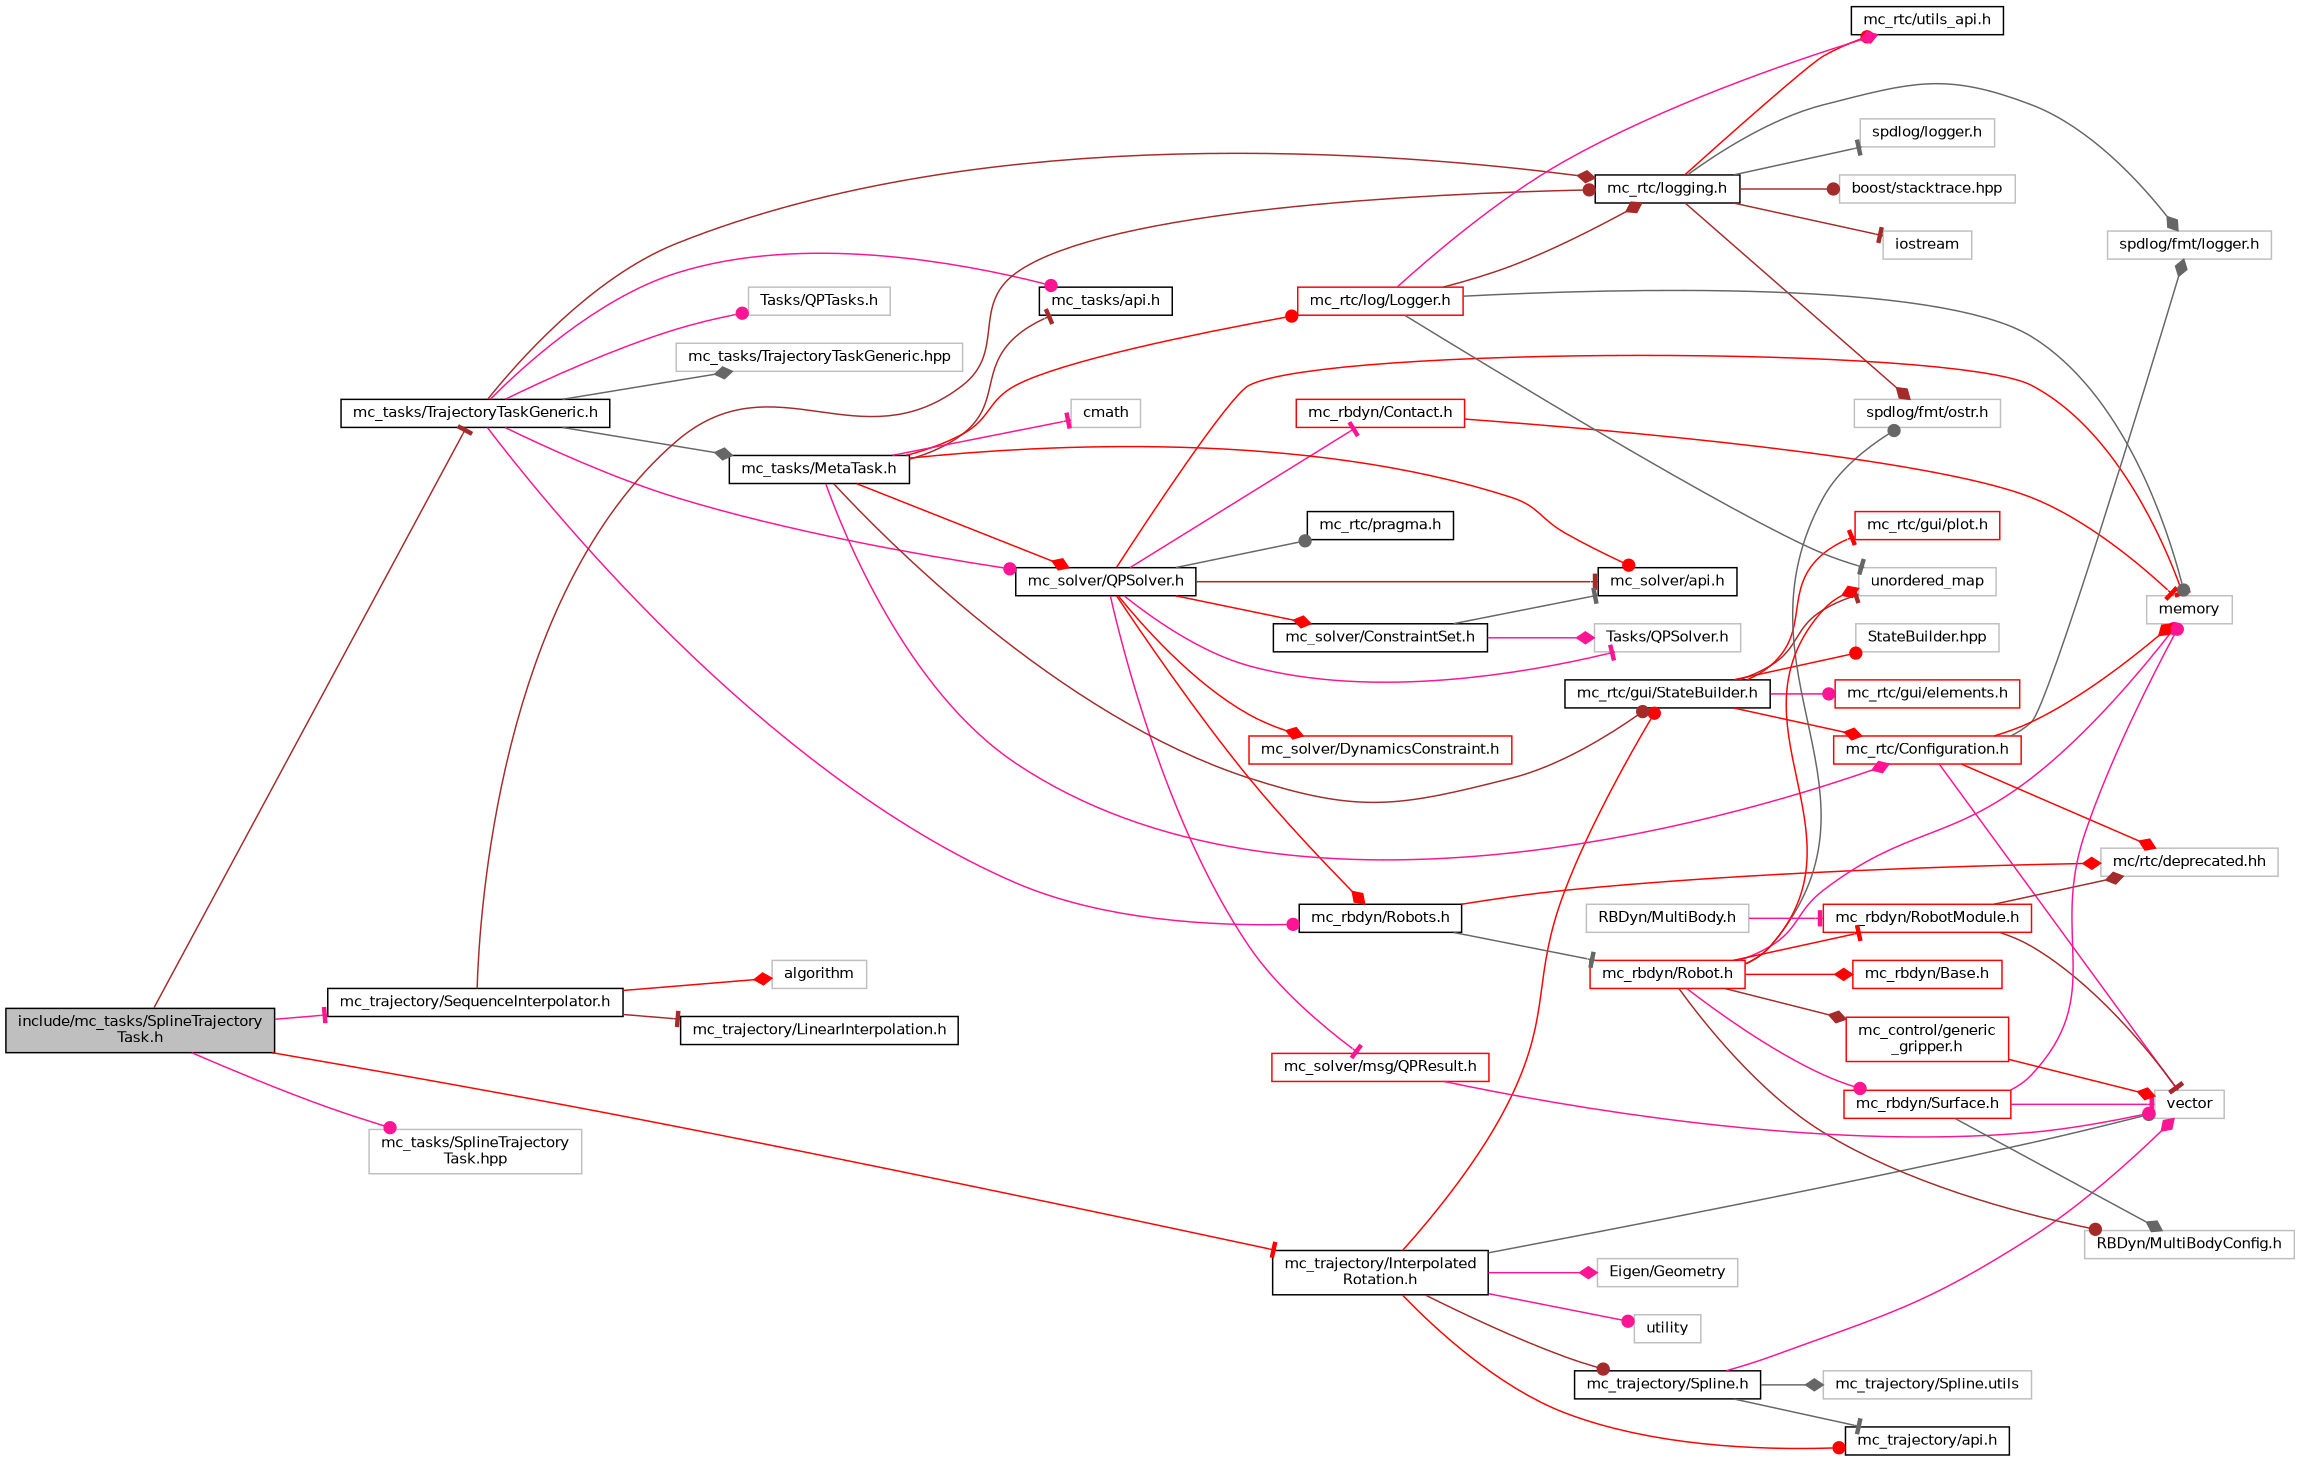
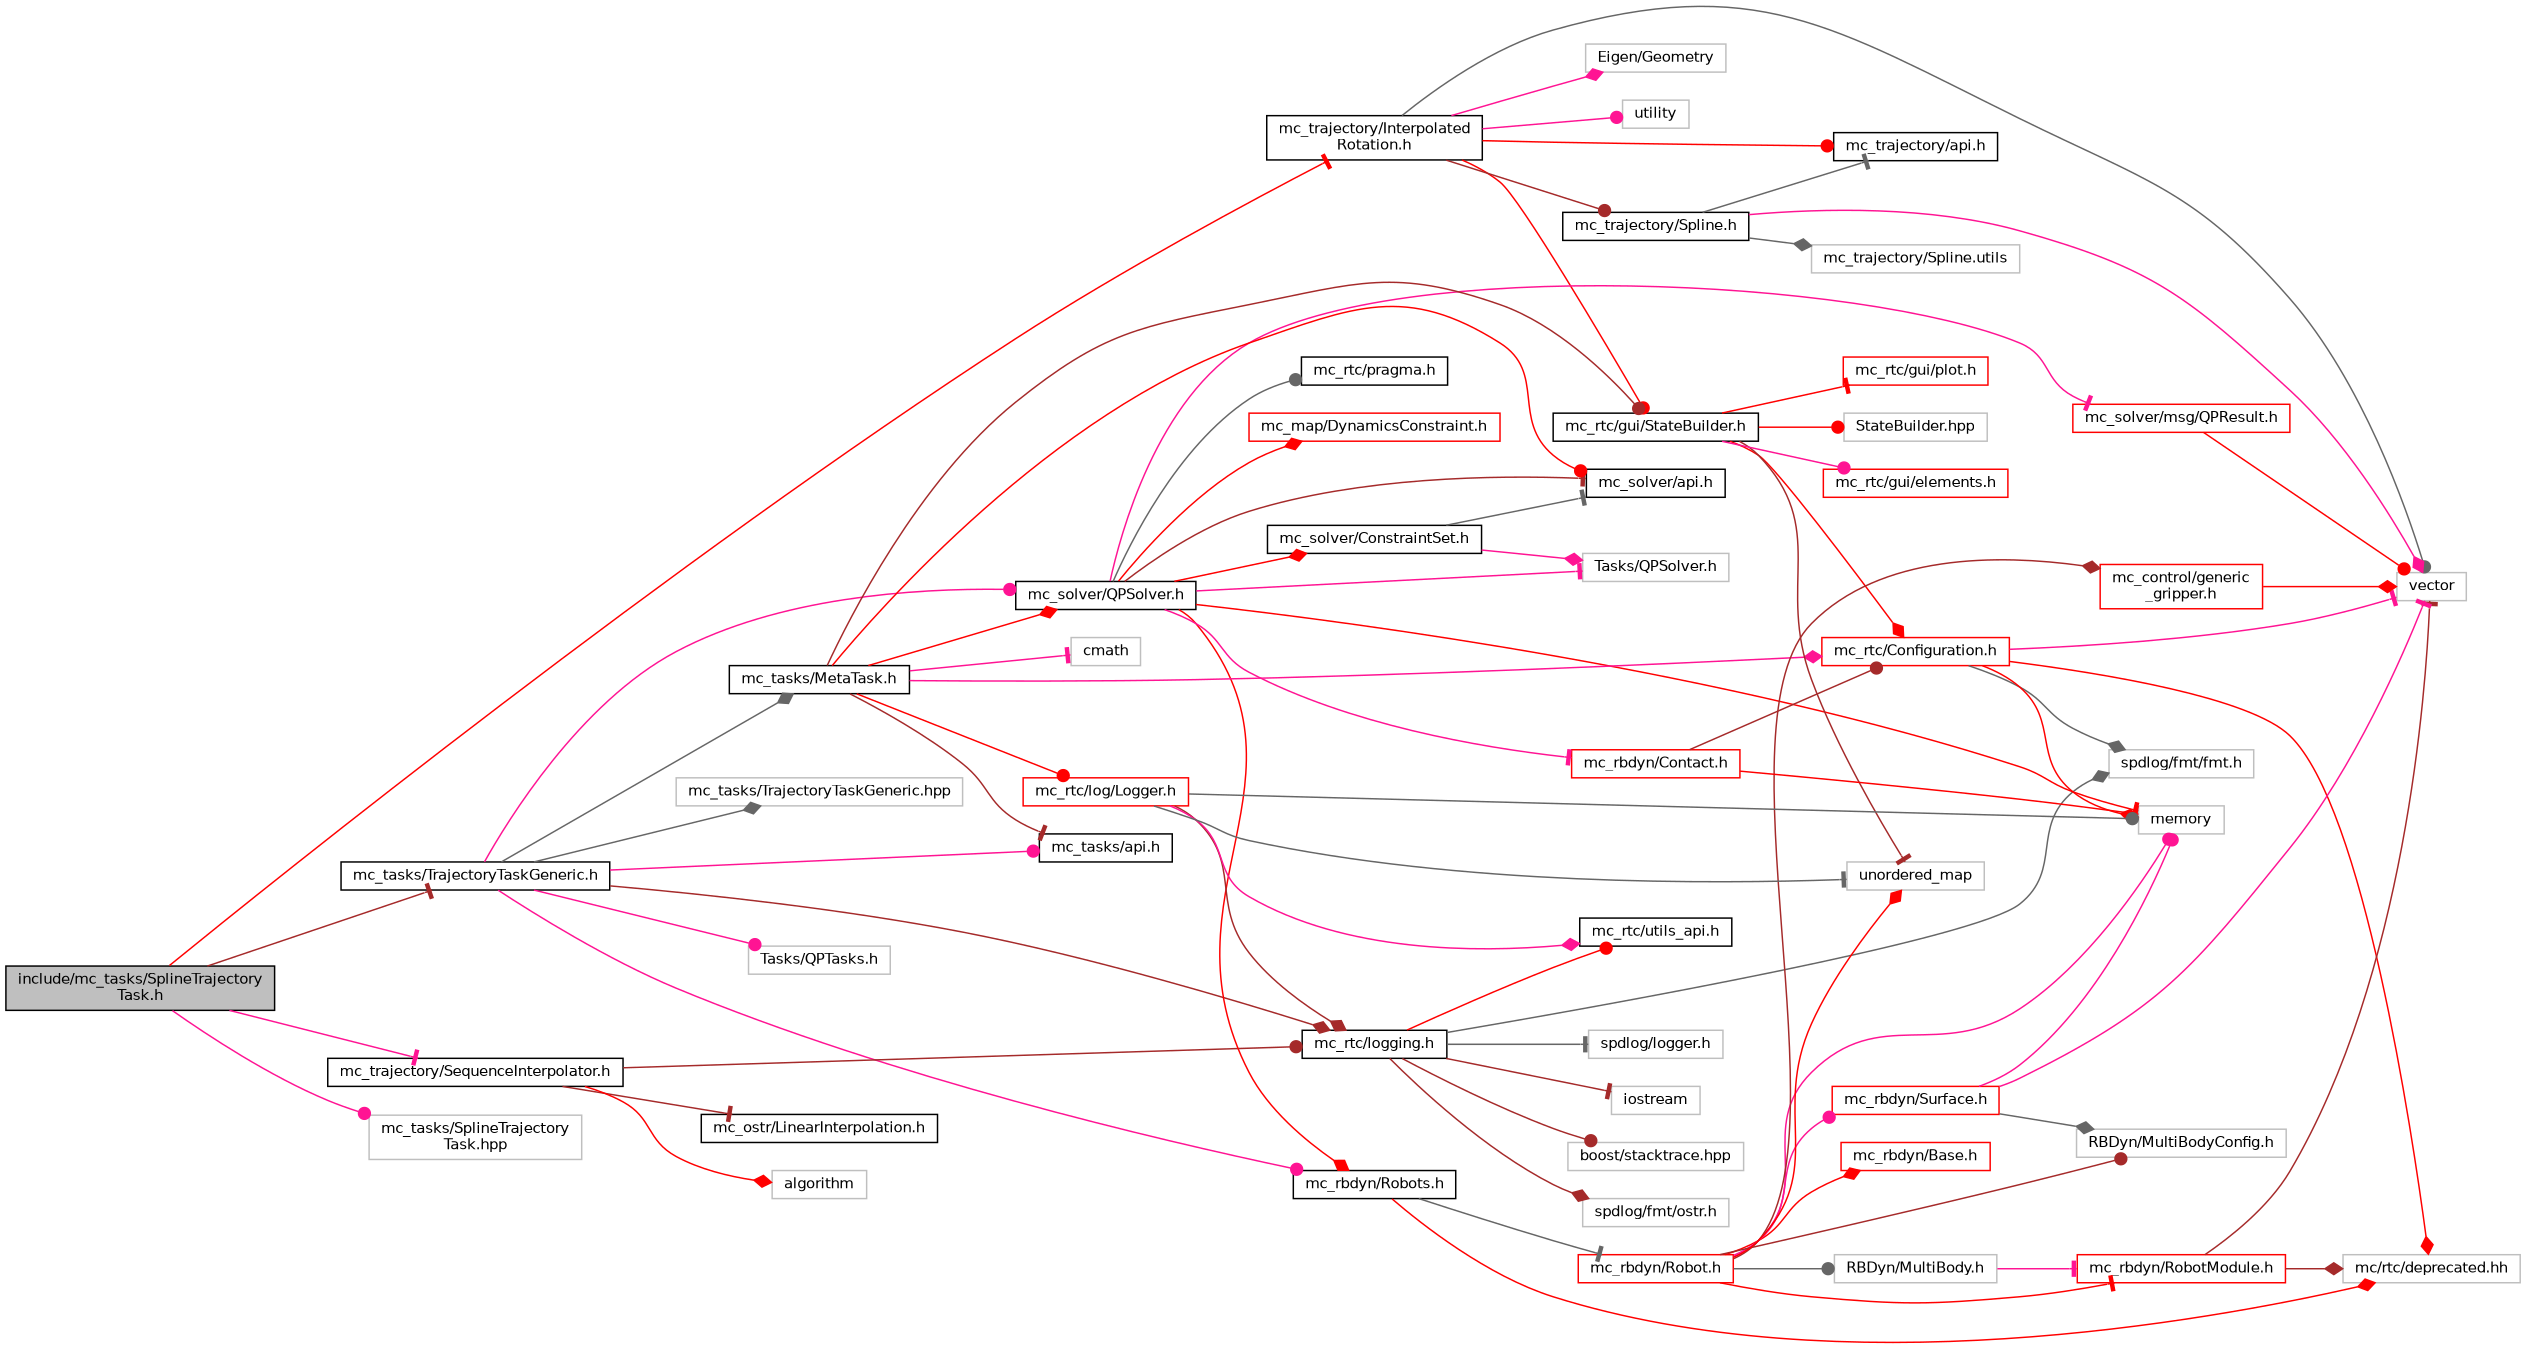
node "spdlog/fmt/logger.h": label "spdlog/fmt/logger.h" -> "spdlog/fmt/fmt.h"
edge "mc_rbdyn/Robot.h" -> "spdlog/fmt/ostr.h": now "mc_rbdyn/Robot.h" -> "RBDyn/MultiBody.h"
edge "mc_rbdyn/Contact.h" -> "mc_rtc/Configuration.h": added
node "mc_solver/DynamicsConstraint.h": label "mc_solver/DynamicsConstraint.h" -> "mc_map/DynamicsConstraint.h"
node "mc_trajectory/LinearInterpolation.h": label "mc_trajectory/LinearInterpolation.h" -> "mc_ostr/LinearInterpolation.h"
edge "mc_solver/msg/QPResult.h" -> "vector": color deeppink -> red
